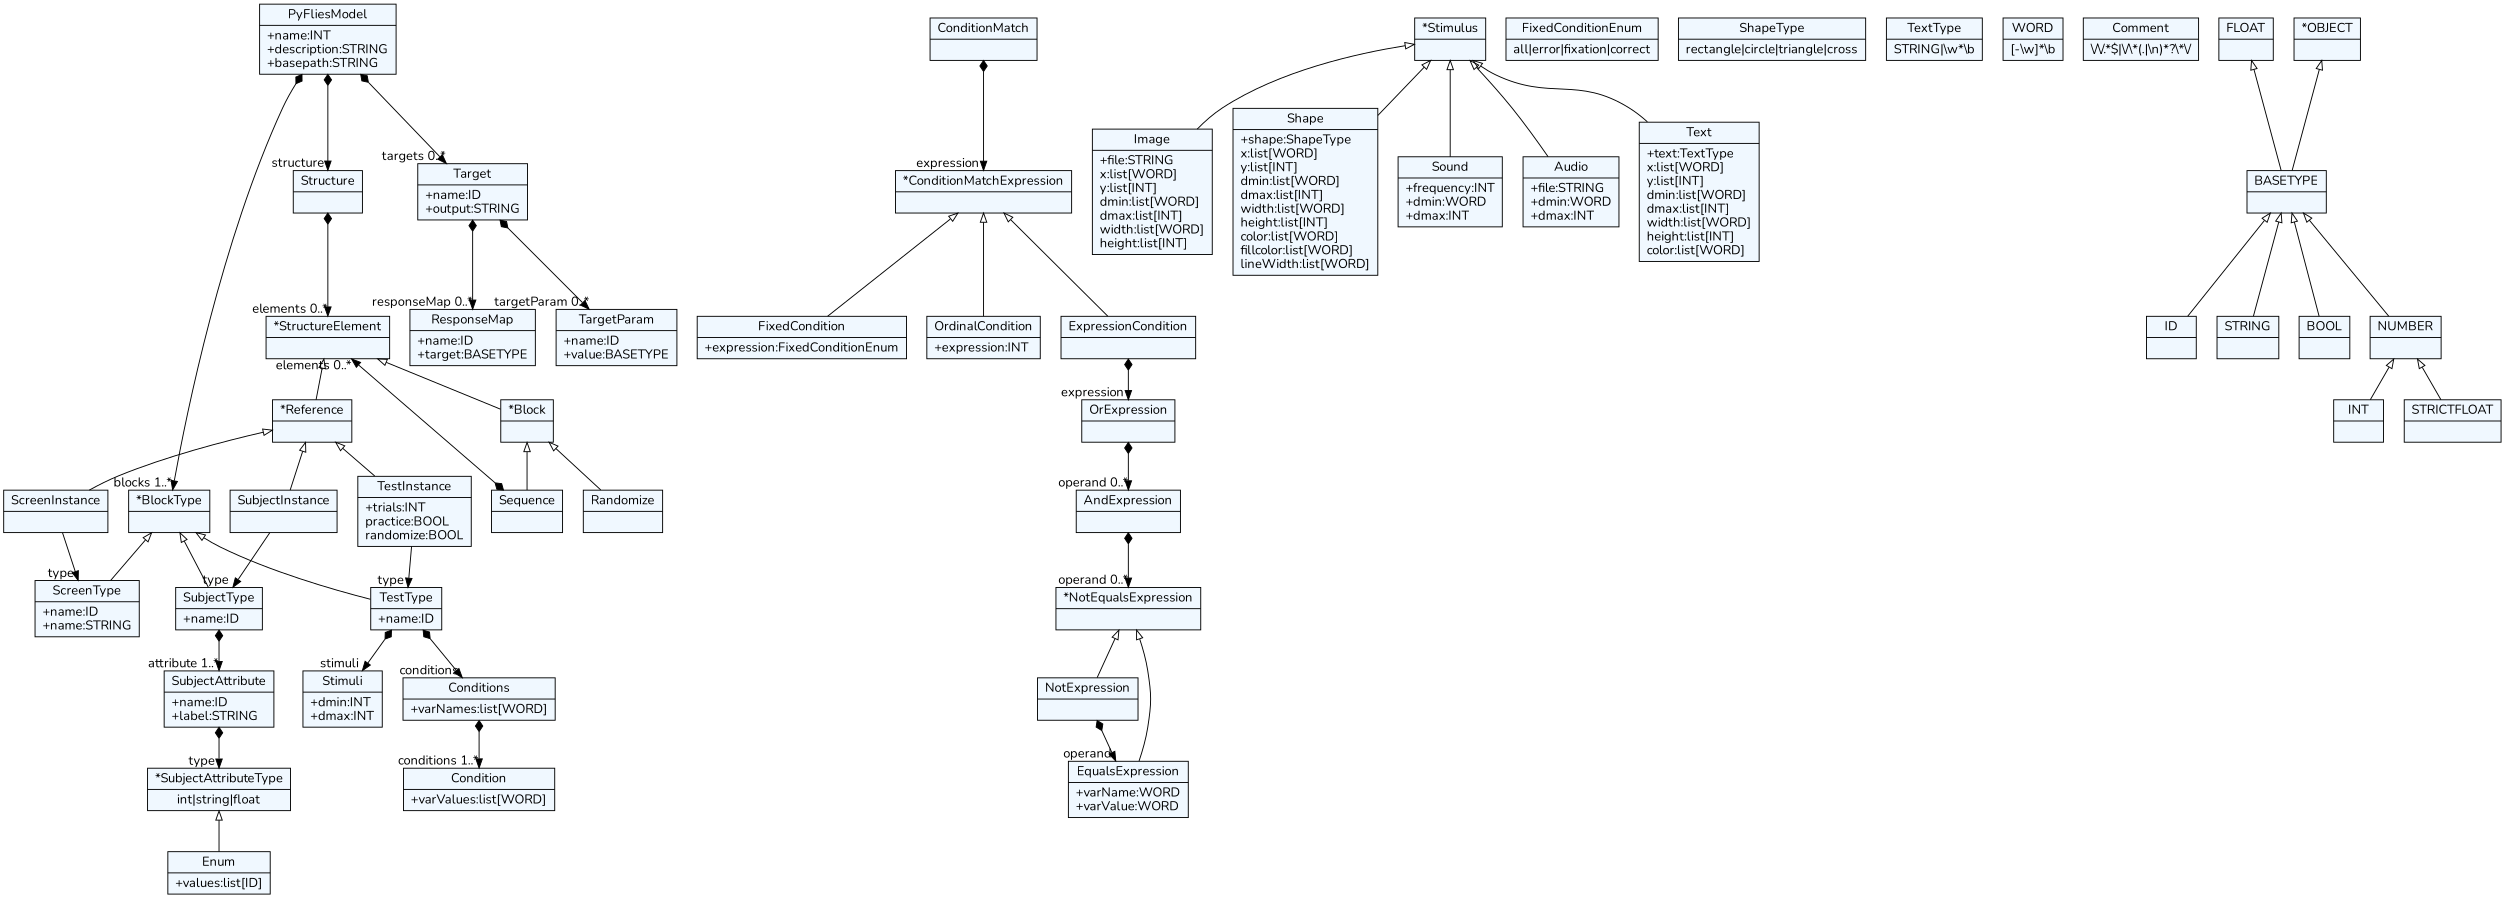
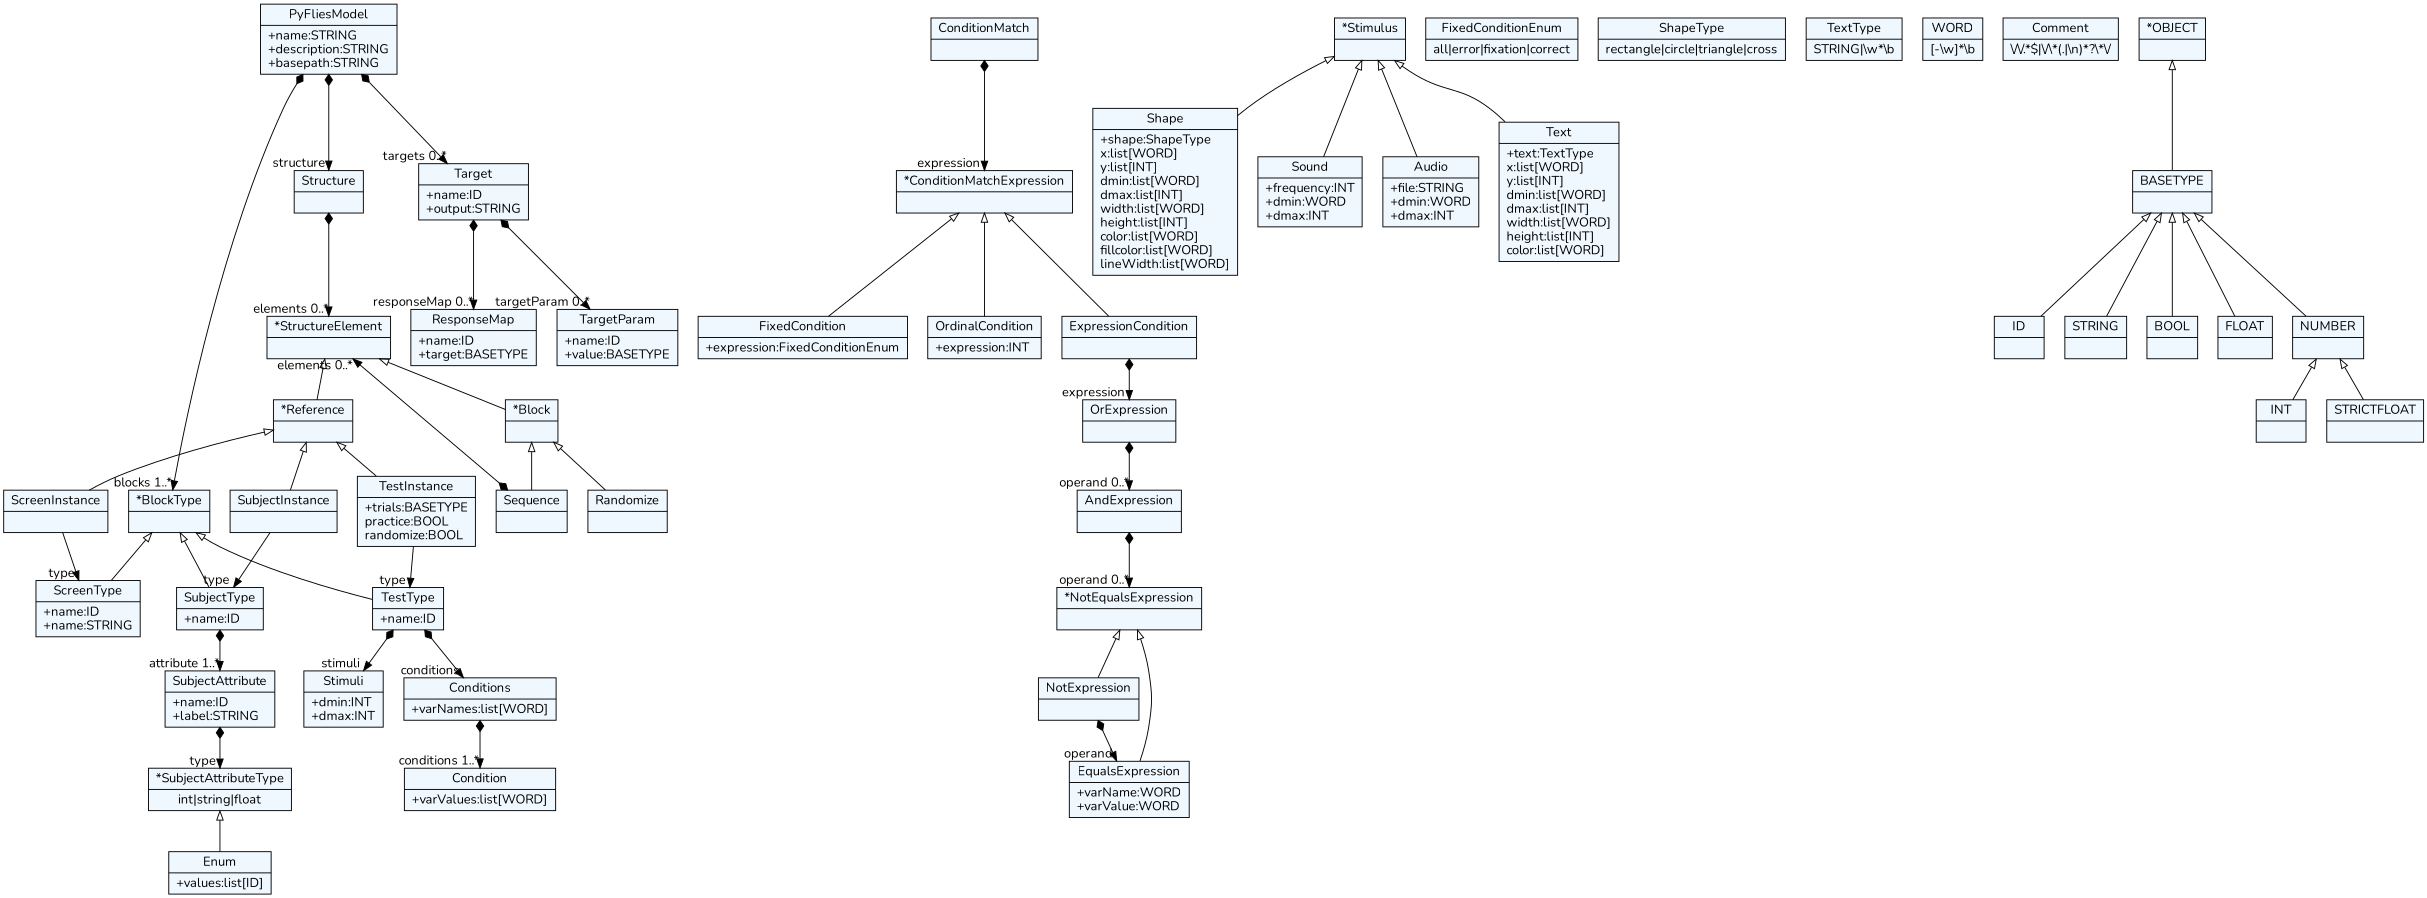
node "PyFliesModel": text "+name:INT" -> "+name:STRING"
edge "BASETYPE" -> "FLOAT": reversed
node "Image": removed
node "TestInstance": text "+trials:INT" -> "+trials:BASETYPE"
